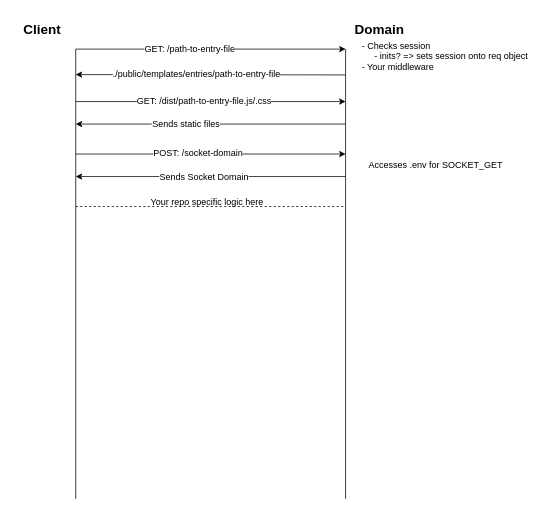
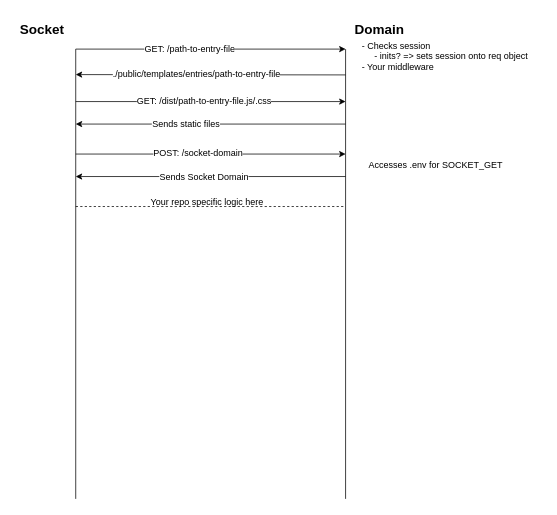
node "Client": label "Client" -> "Socket"
